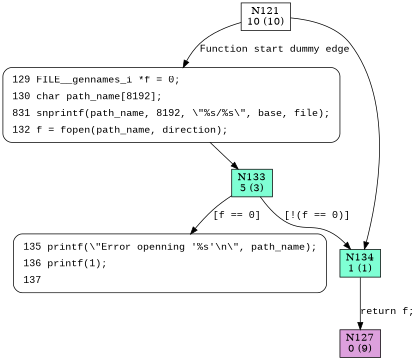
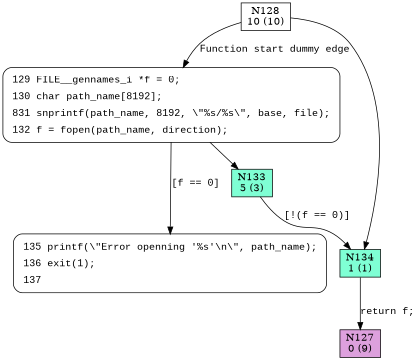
node "N121 10 (10)": label "N121 10 (10)" -> "N128 10 (10)"
edge "N133 5 (3)" -> "135": now "129" -> "135"
node "135": text "printf(1);" -> "exit(1);"
